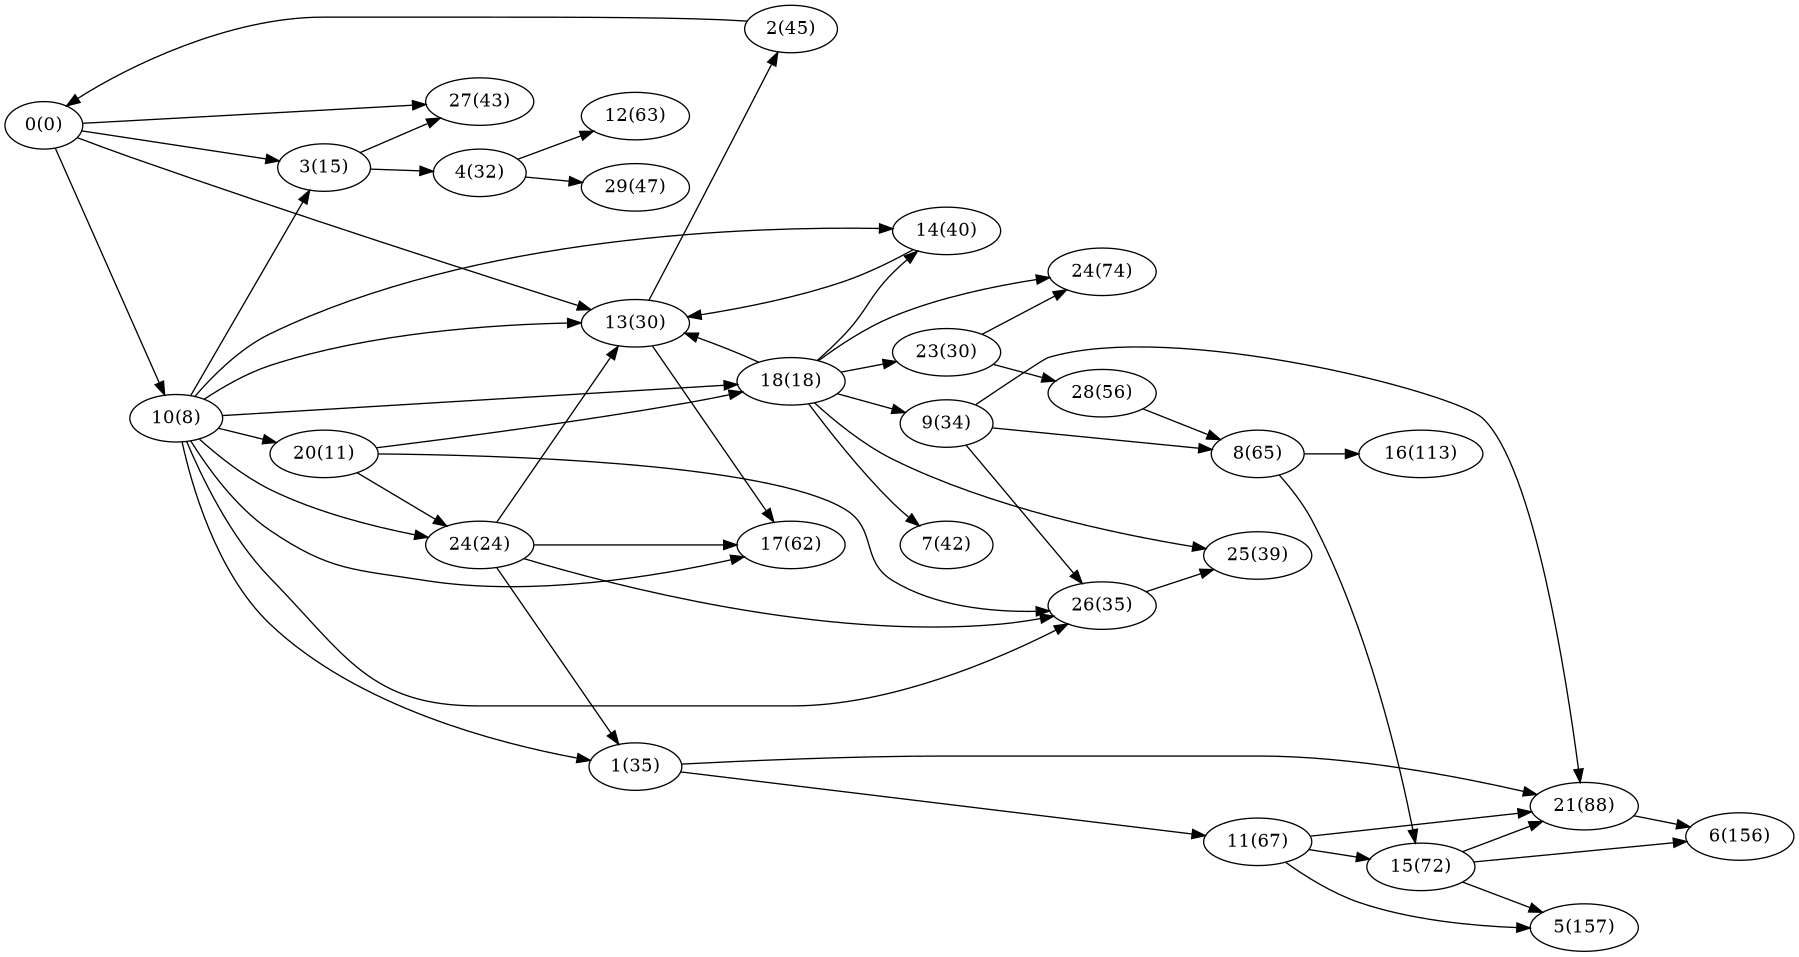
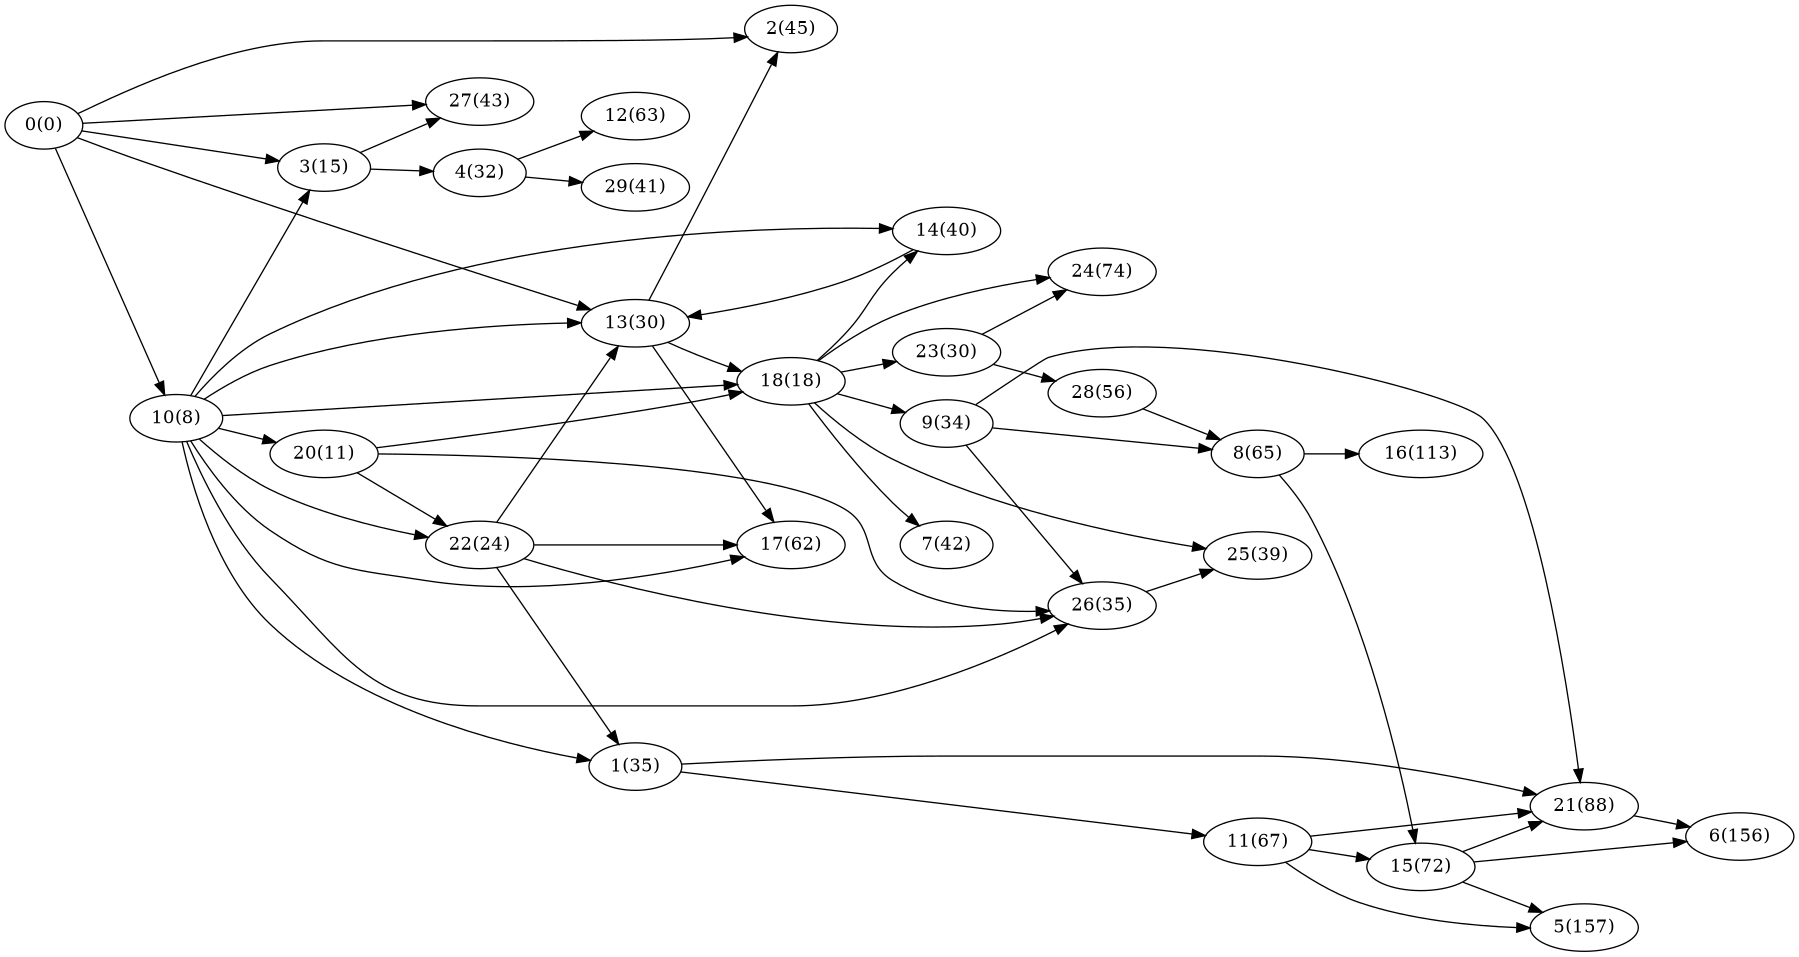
edge "2(45)" -> "0(0)": reversed
node "29(47)": label "29(47)" -> "29(41)"
edge "18(18)" -> "13(30)": reversed
node "24(24)": label "24(24)" -> "22(24)"
